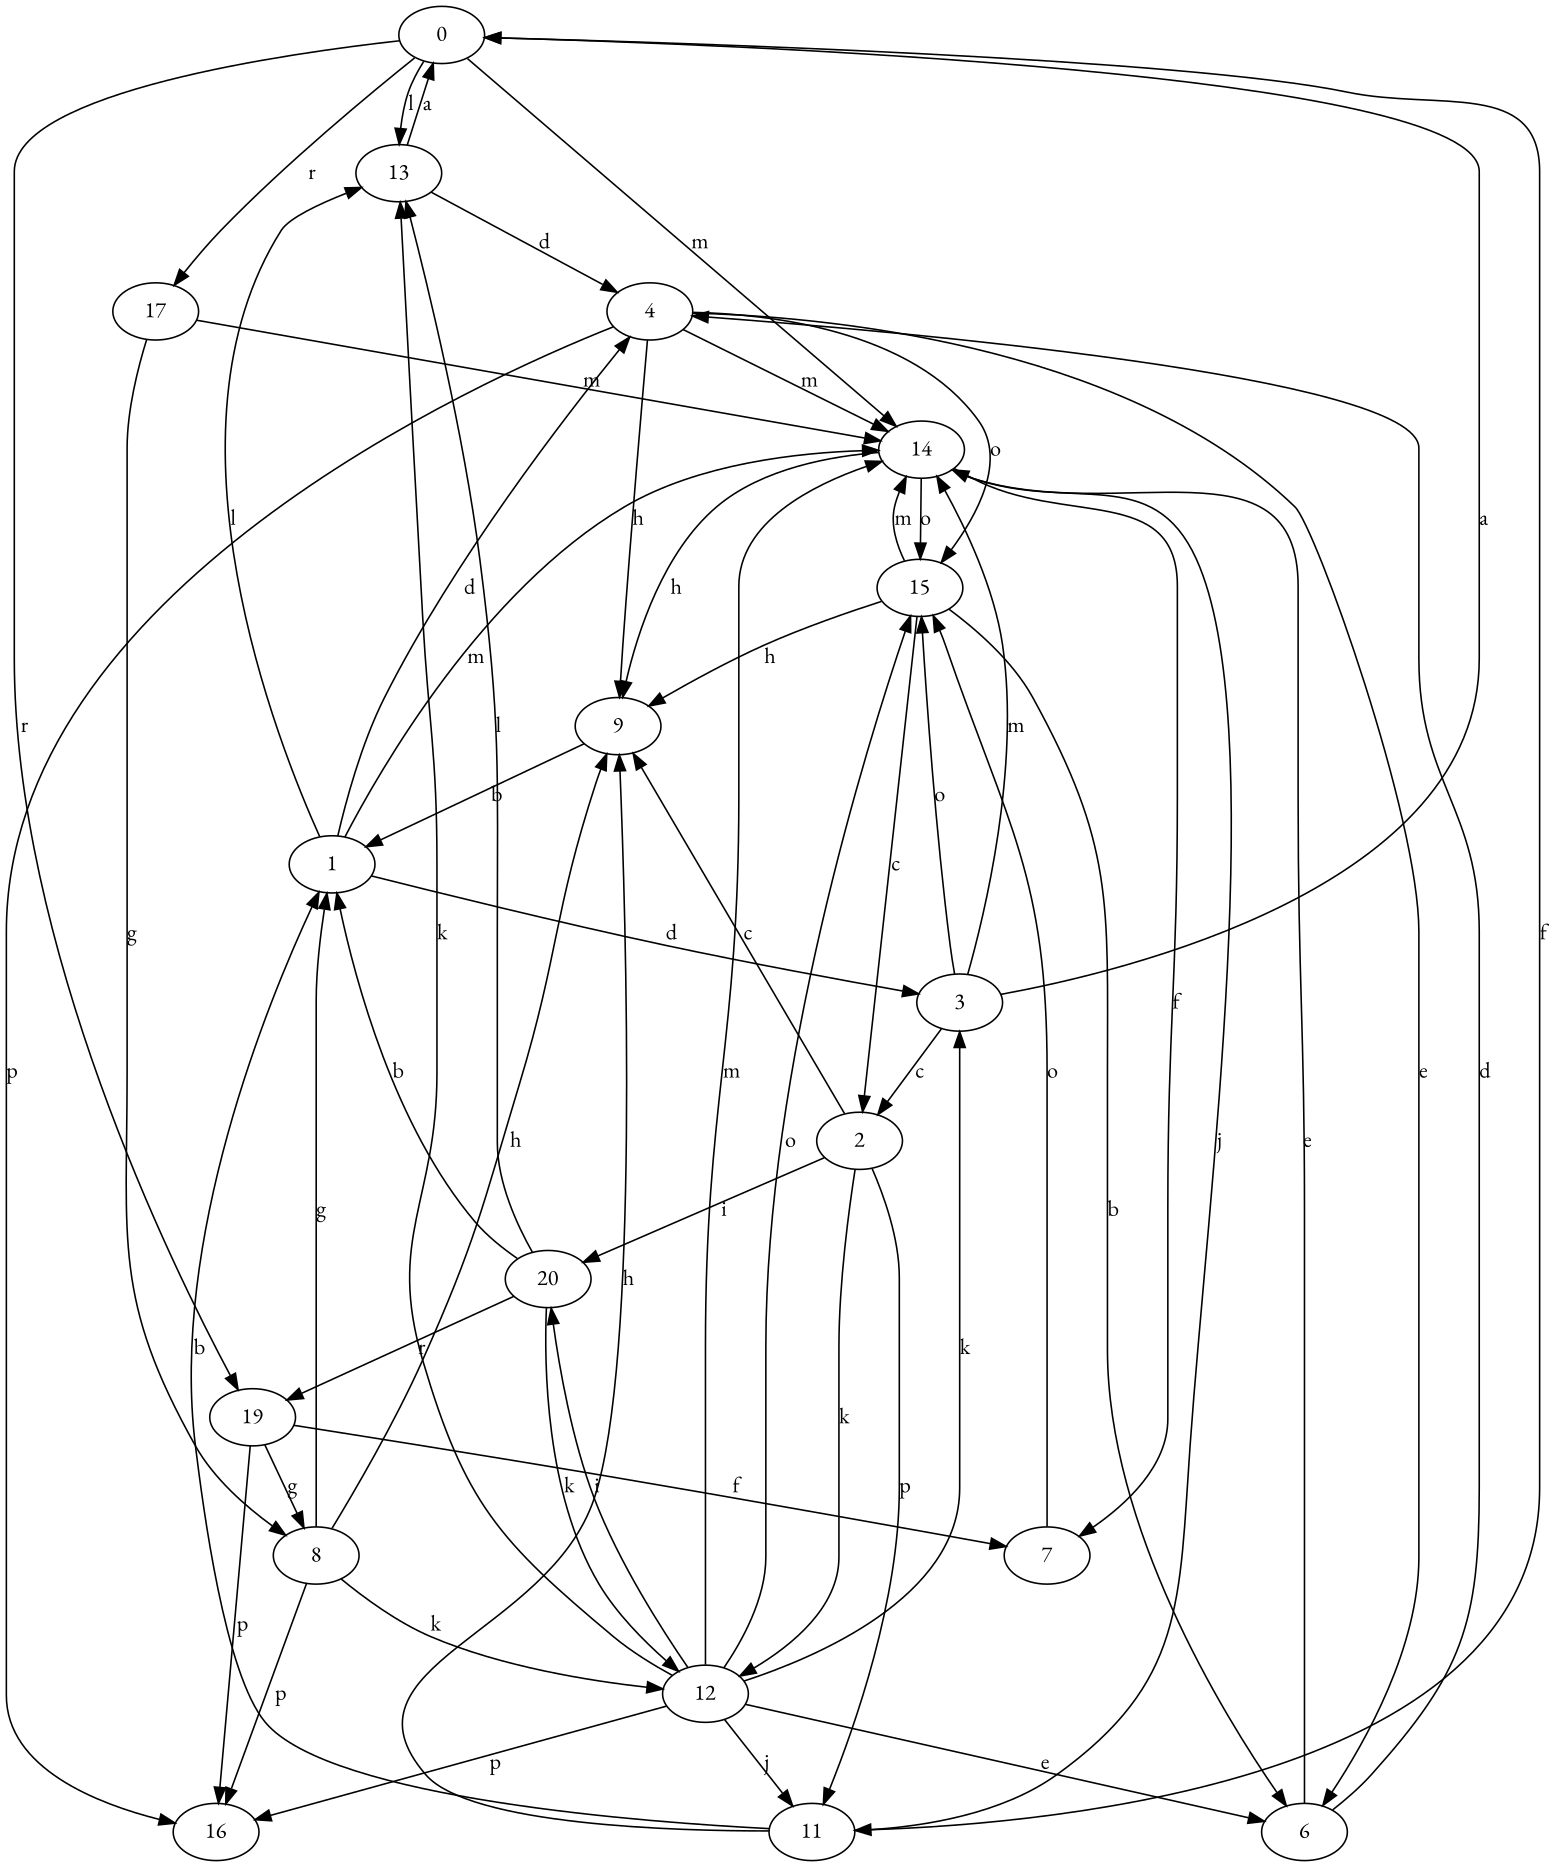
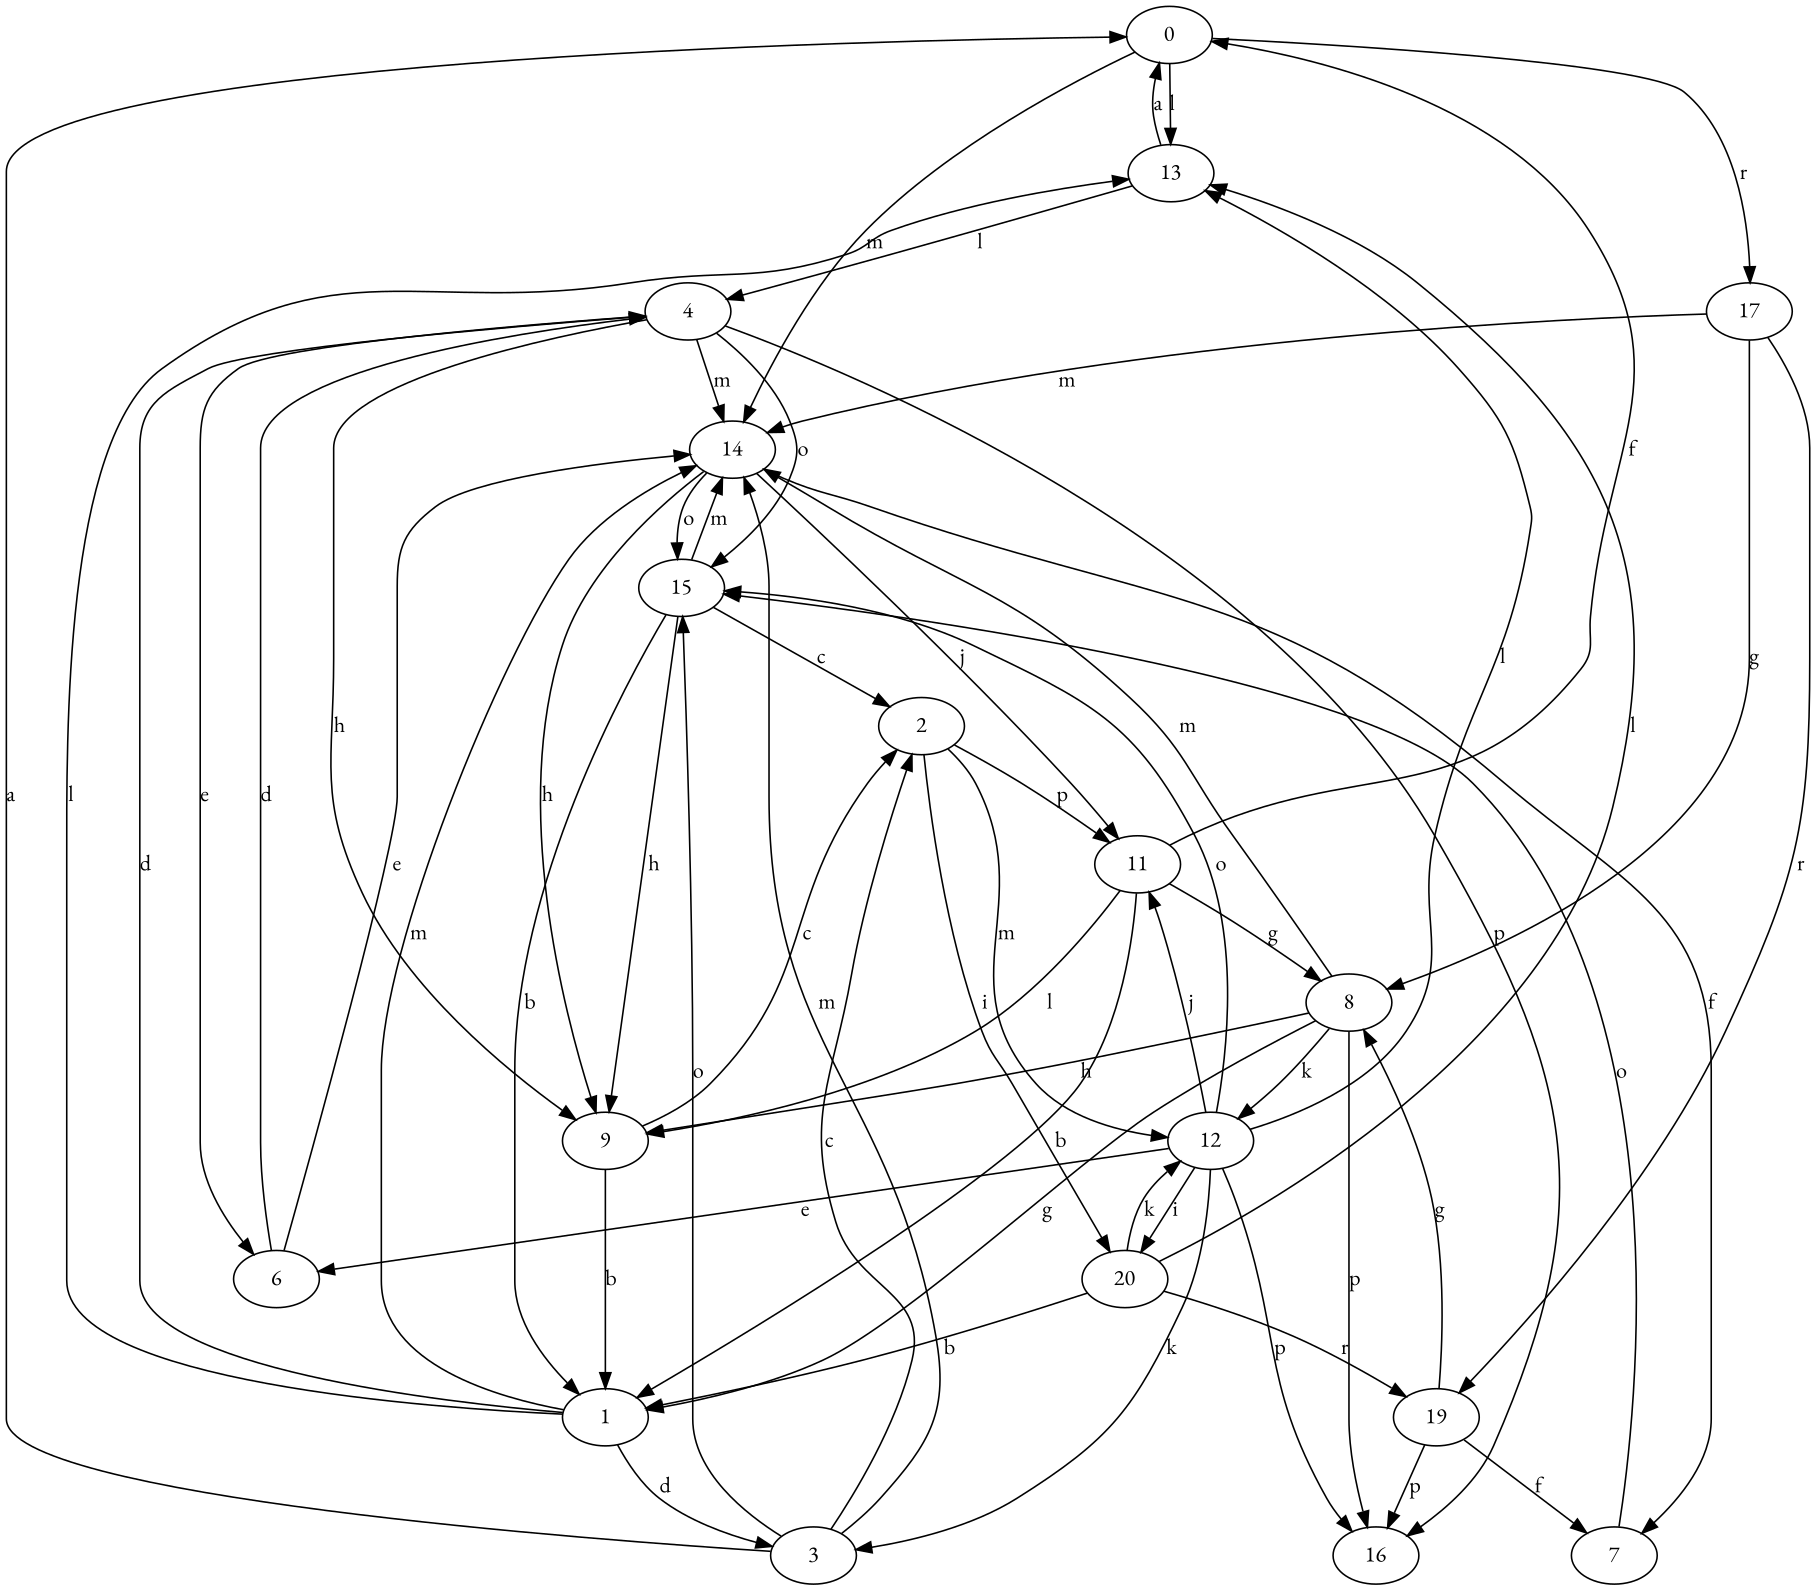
edge "13" -> "4": label "d" -> "l"
edge "0" -> "19": now "17" -> "19"
edge "11" -> "8": added, label "g"
edge "12" -> "13": label "k" -> "l"
edge "2" -> "9": reversed
edge "12" -> "14": now "8" -> "14"
edge "15" -> "6": now "15" -> "1"
edge "11" -> "9": label "h" -> "l"
edge "2" -> "12": label "k" -> "m"
